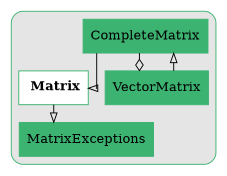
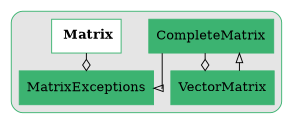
edge "CompleteMatrix" -> "Matrix": now "CompleteMatrix" -> "MatrixExceptions"
edge "Matrix" -> "MatrixExceptions": arrowhead empty -> ediamond
